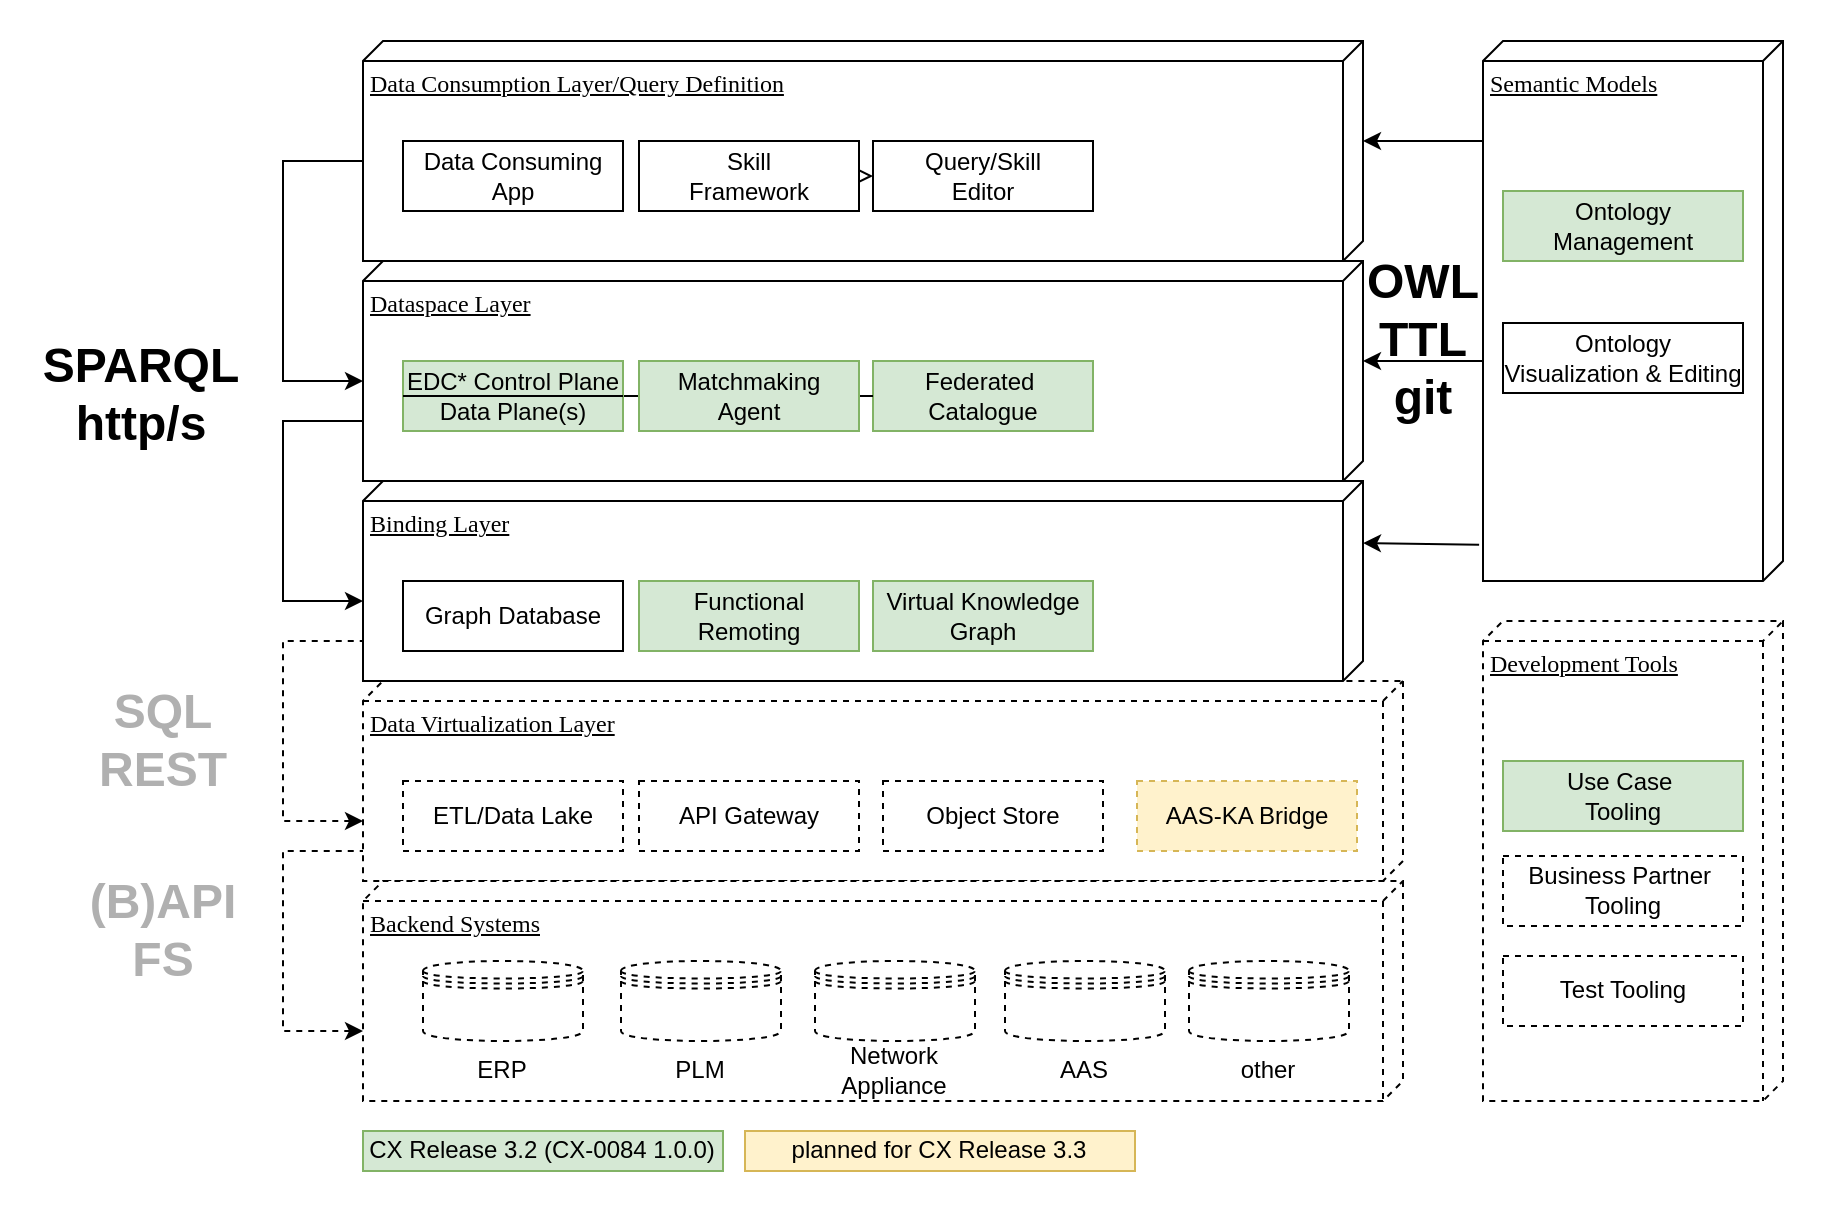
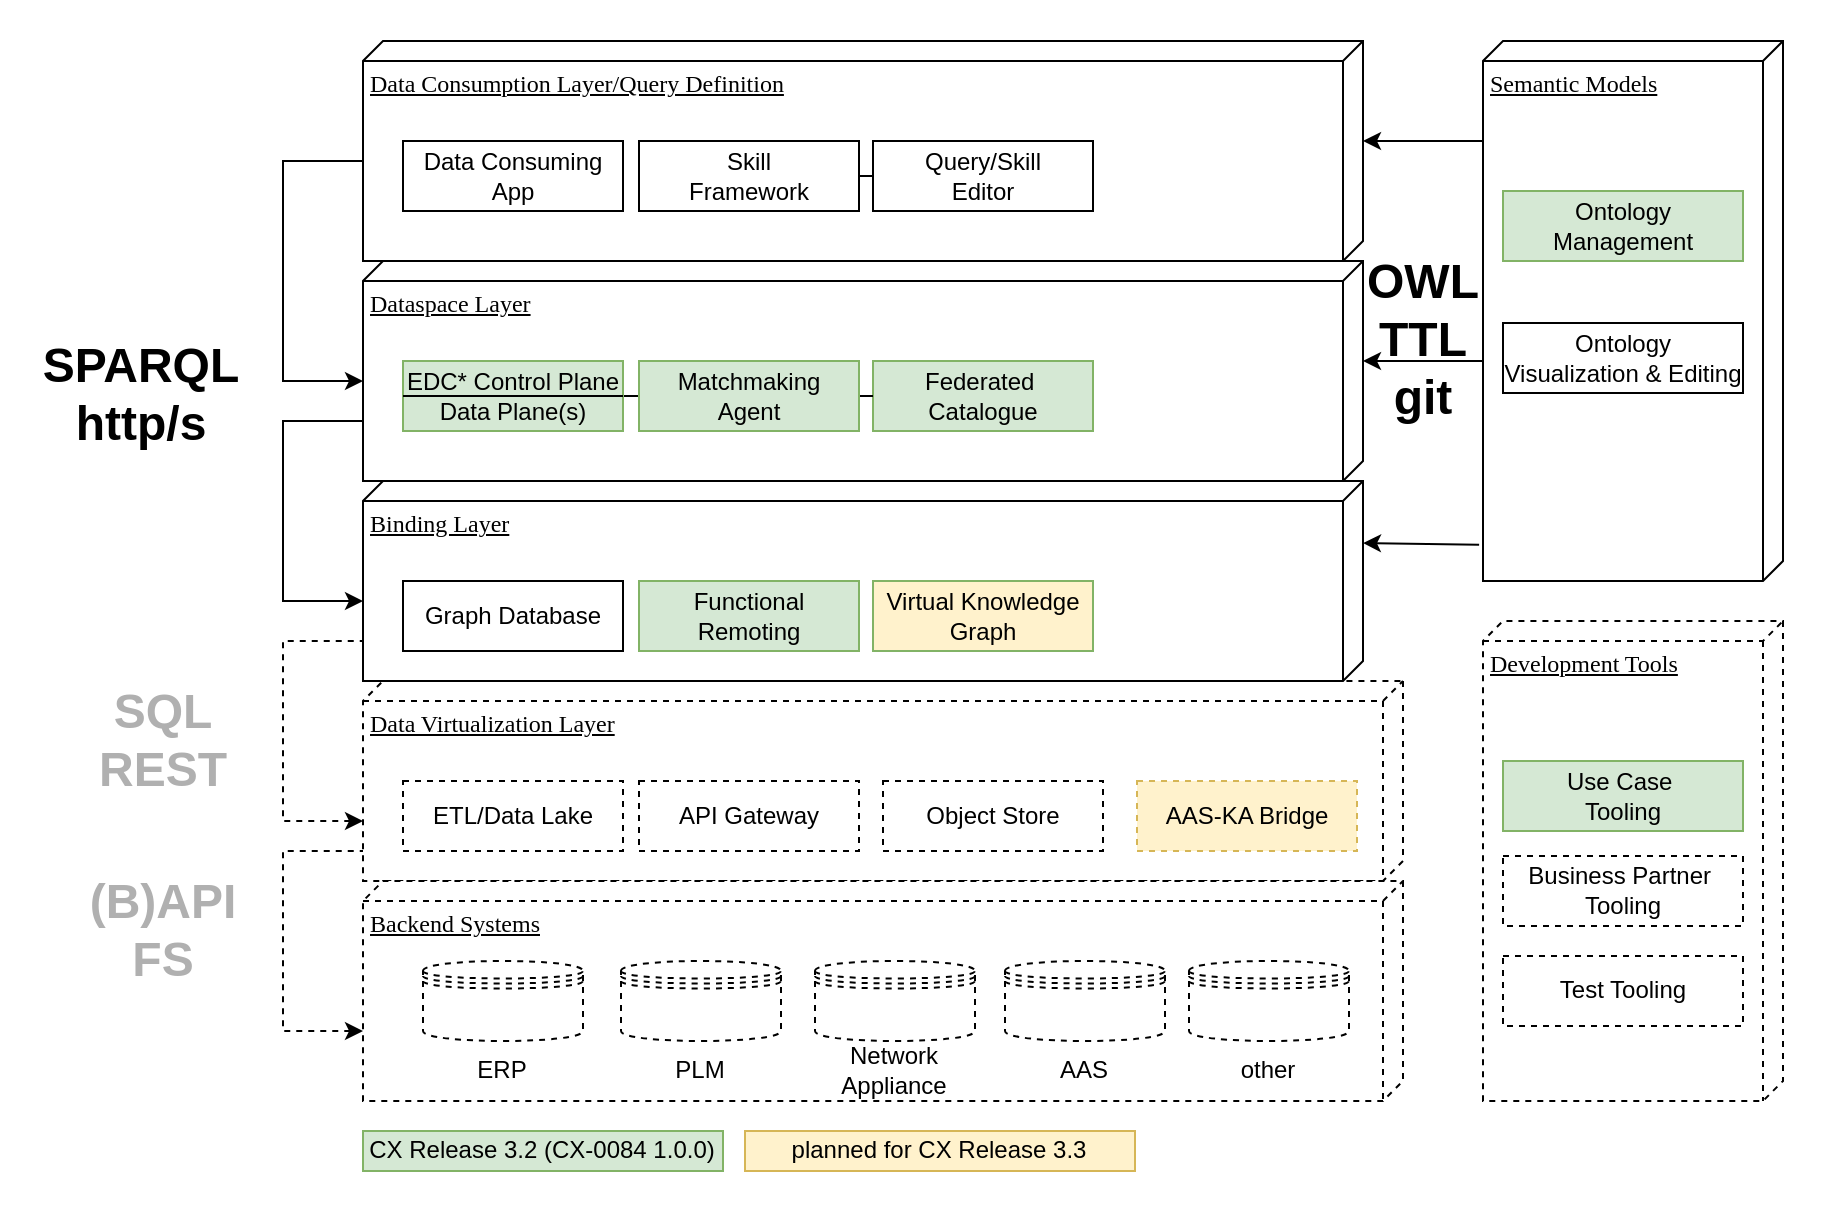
edge "Skill Framework" -> "Query/Skill Editor": arrowhead block -> none
node "Virtual Knowledge Graph": fillcolor #d5e8d4 -> #fff2cc
